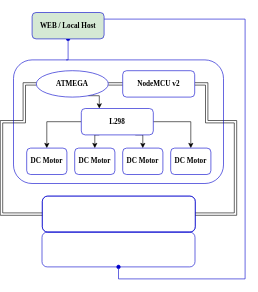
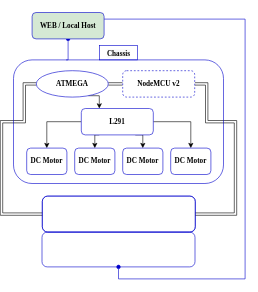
node "Chassis": added
node "NodeMCU v2": style solid -> dashed
node "L298": label "L298" -> "L291"
